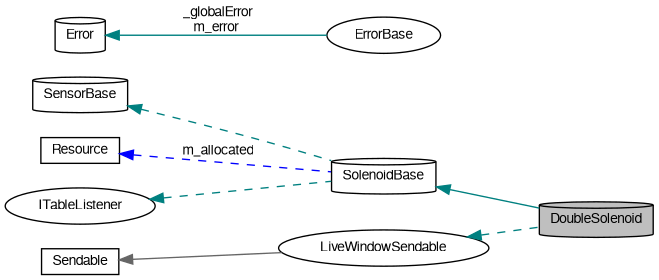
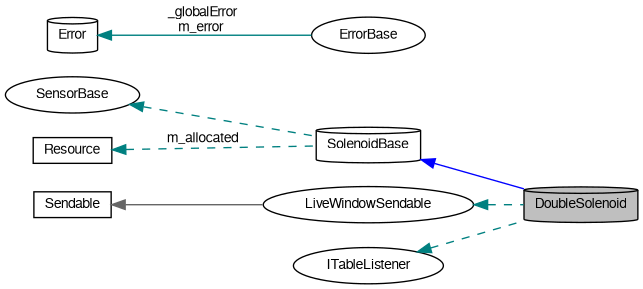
node "SensorBase": shape cylinder -> ellipse
edge "SolenoidBase" -> "Resource": color blue -> teal
edge "SolenoidBase" -> "ITableListener": now "DoubleSolenoid" -> "ITableListener"
edge "DoubleSolenoid" -> "SolenoidBase": color teal -> blue
